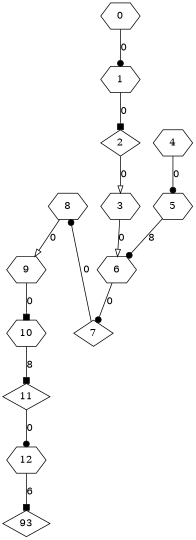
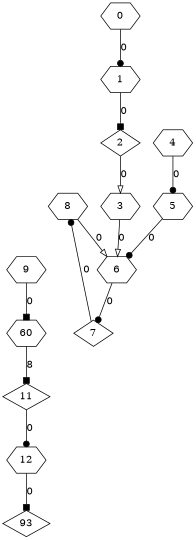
edge "8" -> "9": now "8" -> "6"
edge "5" -> "6": label "8" -> "0"
node "10": label "10" -> "60"
edge "12" -> "93": label "6" -> "0"
